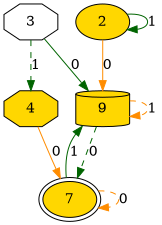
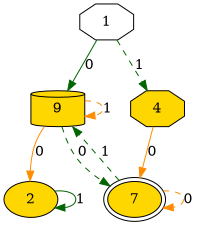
node "3": label "3" -> "1"
edge "2" -> "9": reversed
edge "7" -> "9": style solid -> dashed
